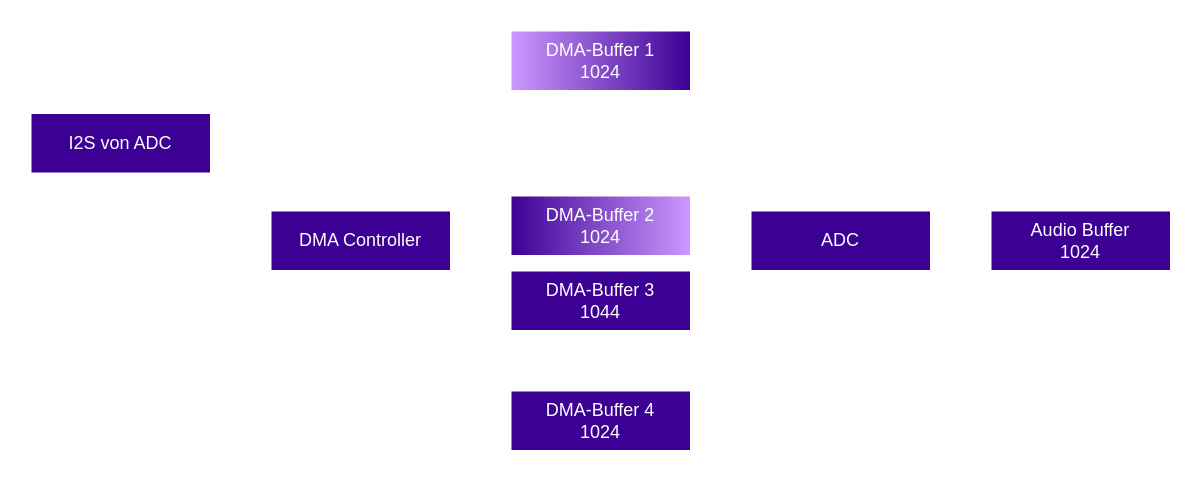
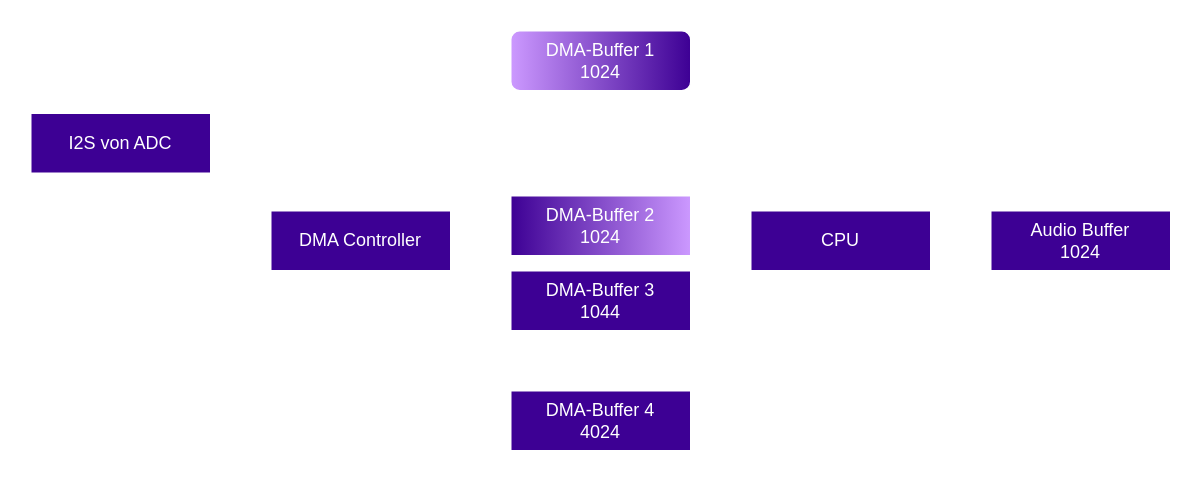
node "DMA-Buffer 1 1024": shape rectangle -> rounded rectangle
node "ADC": label "ADC" -> "CPU"
node "DMA-Buffer 4 1024": label "DMA-Buffer 4 1024" -> "DMA-Buffer 4 4024"
